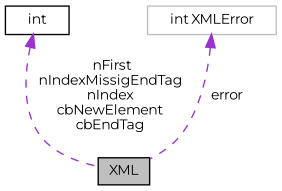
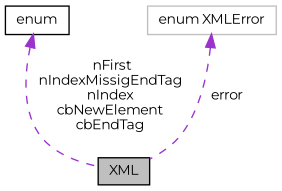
node "int": label "int" -> "enum"
node "int XMLError": label "int XMLError" -> "enum XMLError"
